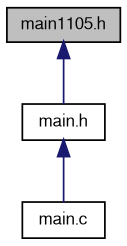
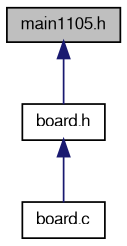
node "main.h": label "main.h" -> "board.h"
node "main.c": label "main.c" -> "board.c"
